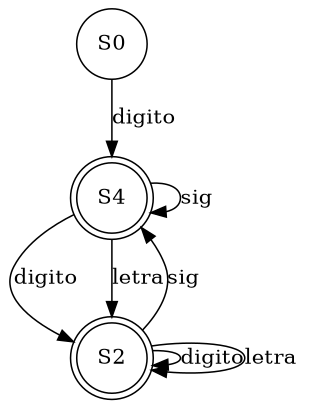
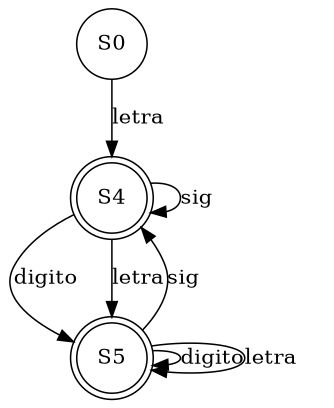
edge "S0" -> "S4": label "digito" -> "letra"
node "S2": label "S2" -> "S5"
